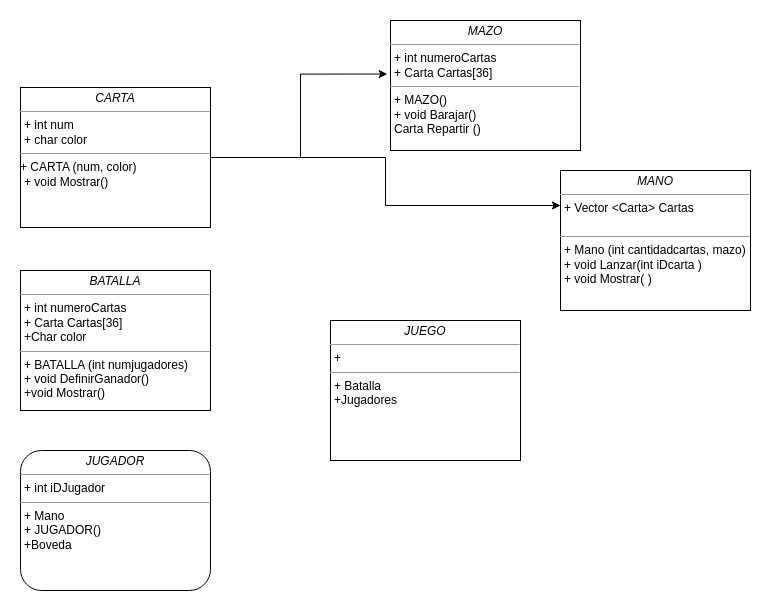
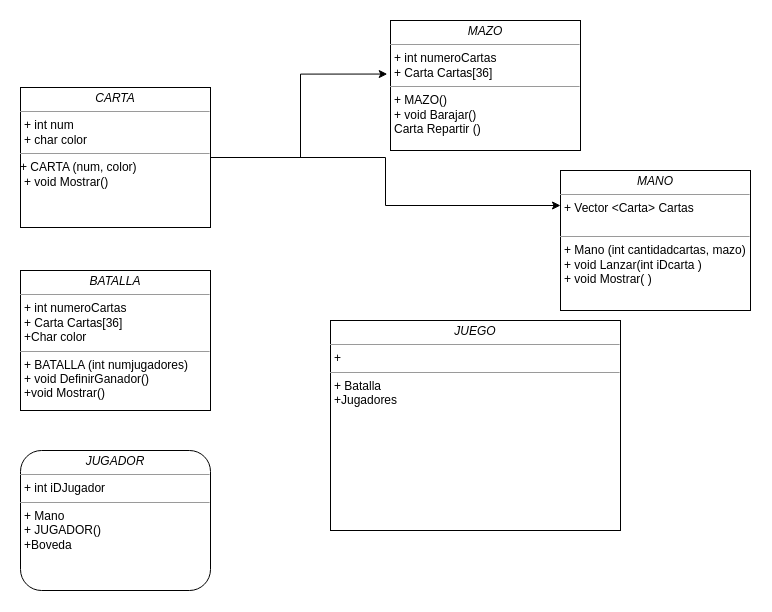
node "JUEGO + + Batalla +Jugadores": size 190x140 -> 290x210
